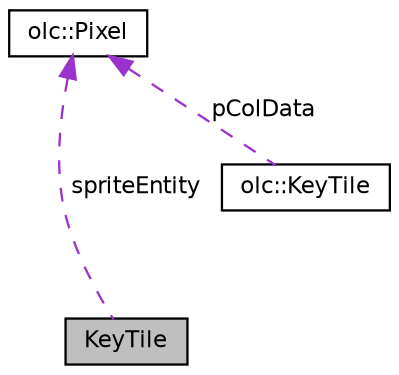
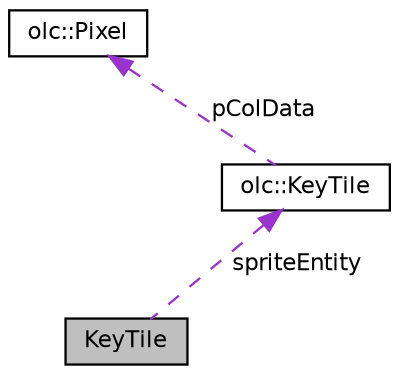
edge "KeyTile" -> "olc::Pixel": now "KeyTile" -> "olc::KeyTile"
